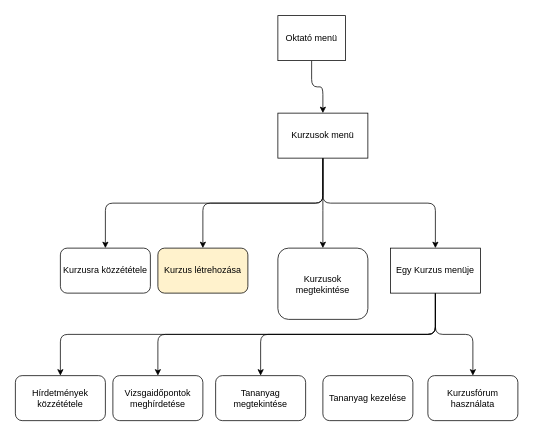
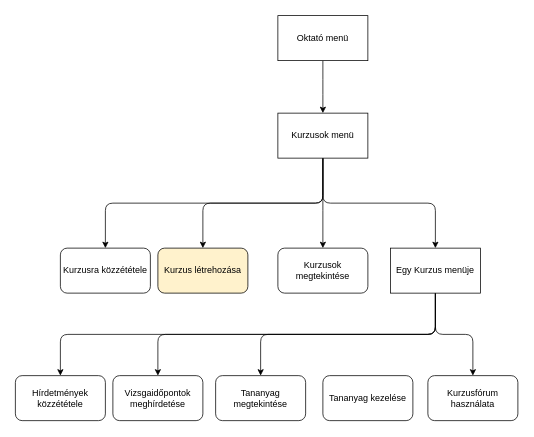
node "Oktató menü": size 68x45 -> 90x45
node "Kurzusok megtekintése": size 90x71 -> 90x45
